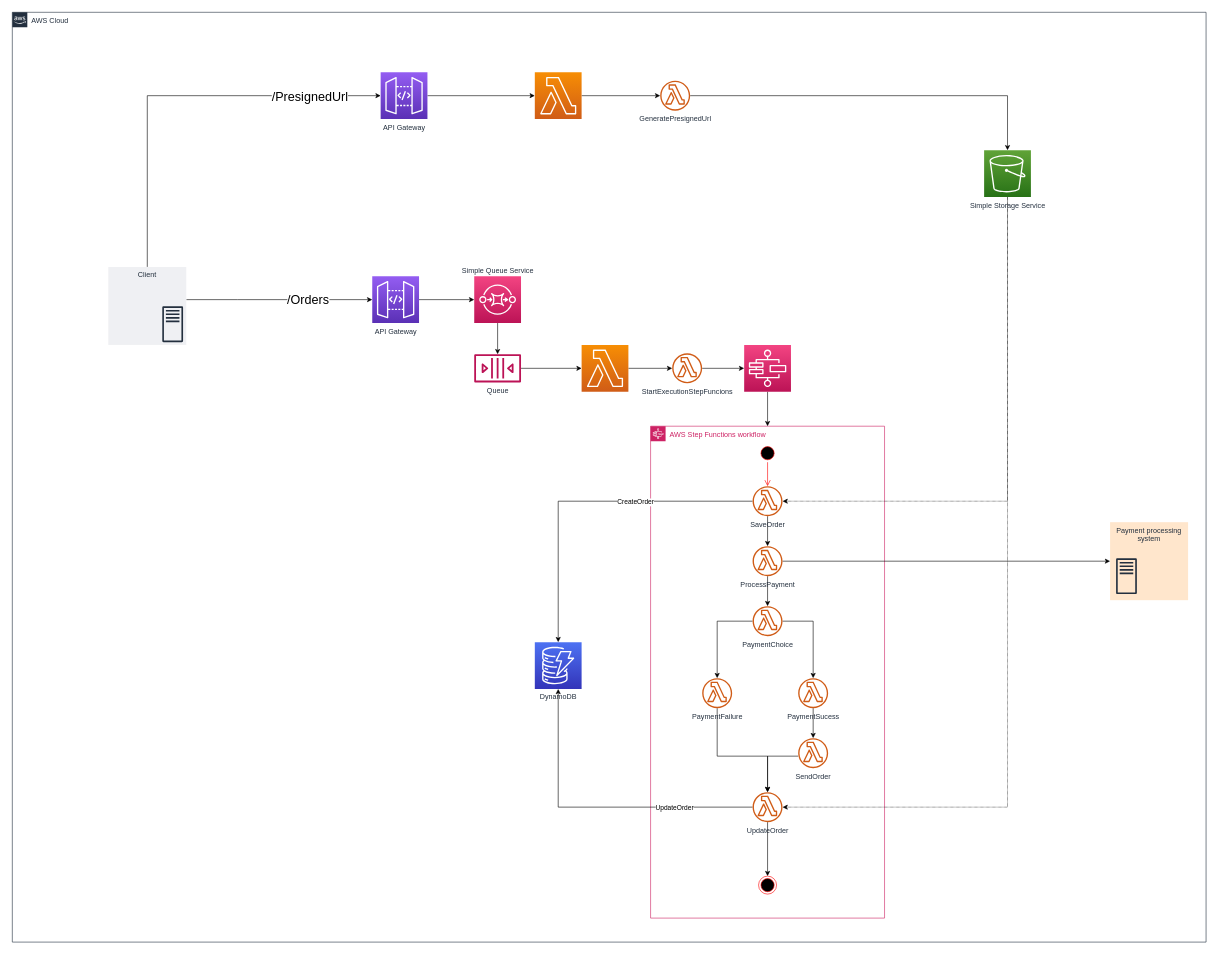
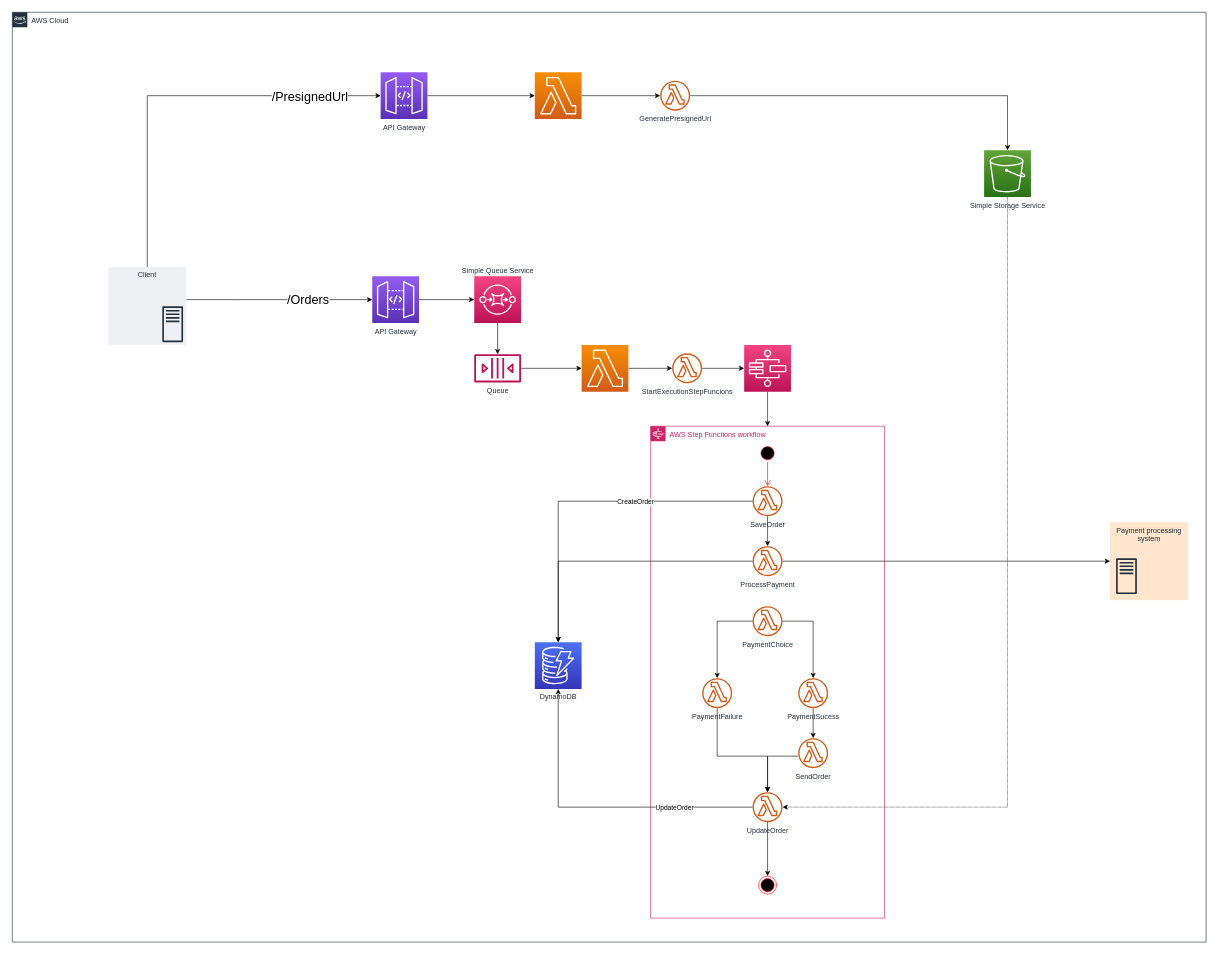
edge "Simple Storage Service" -> "SaveOrder": removed
edge "ProcessPayment" -> "PaymentChoice": now "ProcessPayment" -> "DynamoDB"
